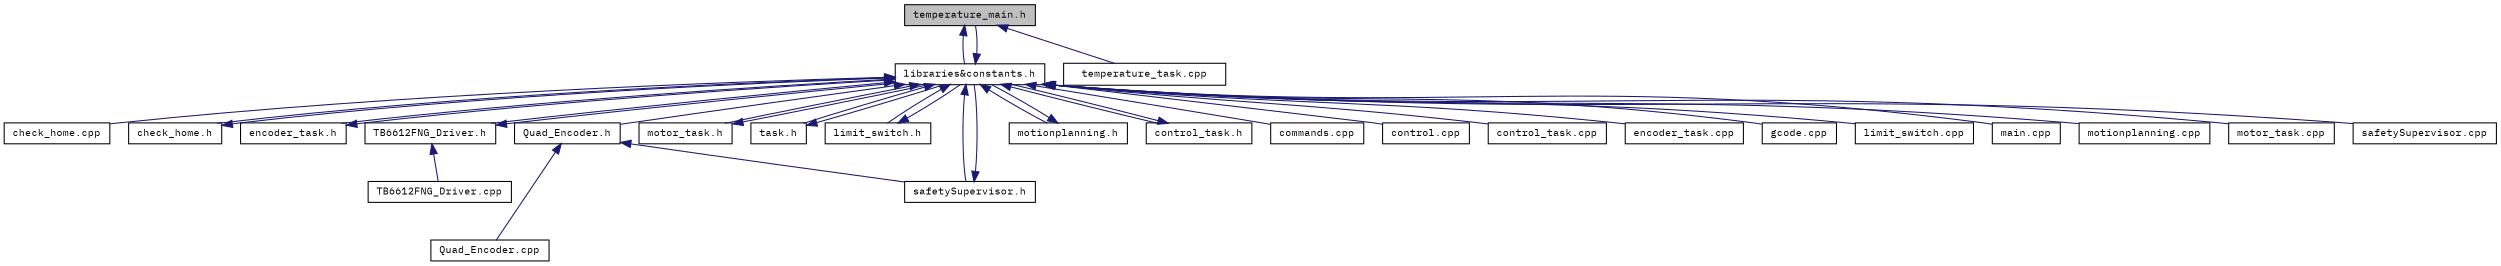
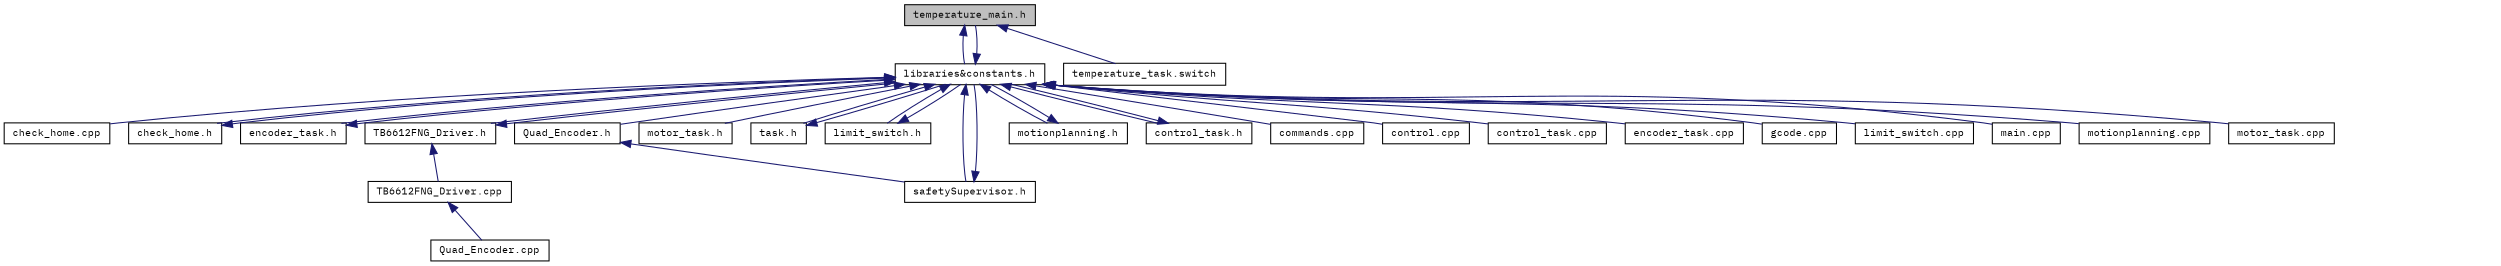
node "temperature_task.cpp": label "temperature_task.cpp" -> "temperature_task.switch"
edge "libraries&constants.h" -> "motor_task.h": removed
node "safetySupervisor.cpp": removed
edge "Quad_Encoder.cpp" -> "Quad_Encoder.h": now "Quad_Encoder.cpp" -> "TB6612FNG_Driver.cpp"
